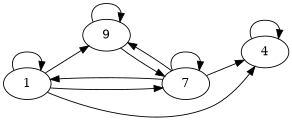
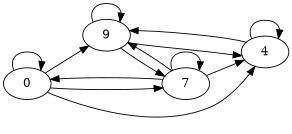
edge "4" -> "9": added
edge "9" -> "4": added
node "1": label "1" -> "0"
